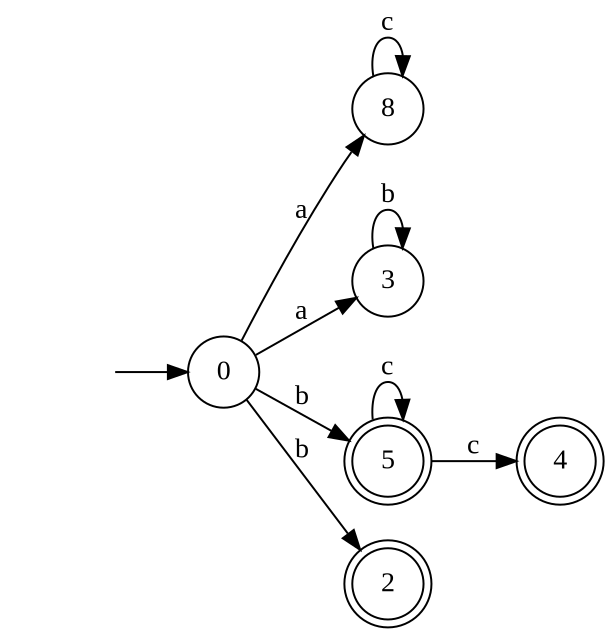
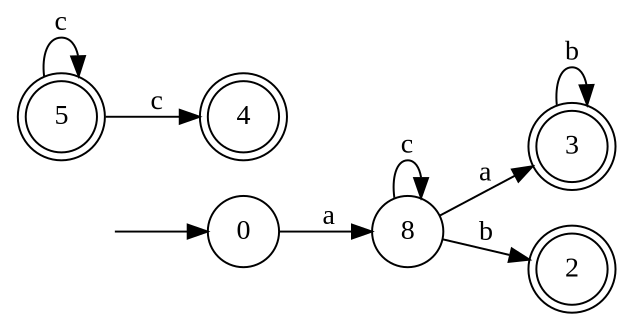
node "3": shape circle -> doublecircle
edge "0" -> "3": now "8" -> "3"
edge "0" -> "5": removed, label "b"
edge "0" -> "2": now "8" -> "2"
